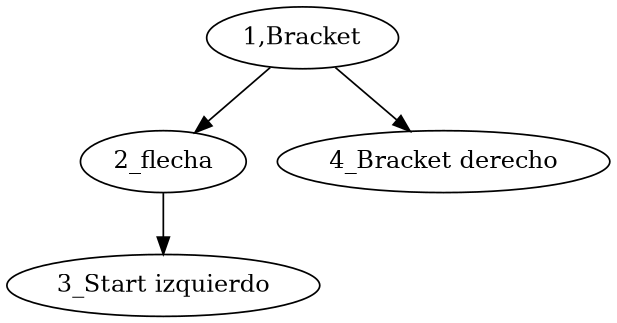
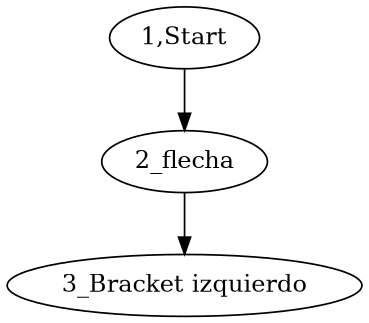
node "1,Bracket": label "1,Bracket" -> "1,Start"
node "4_Bracket derecho": removed
node "3_Start izquierdo": label "3_Start izquierdo" -> "3_Bracket izquierdo"
